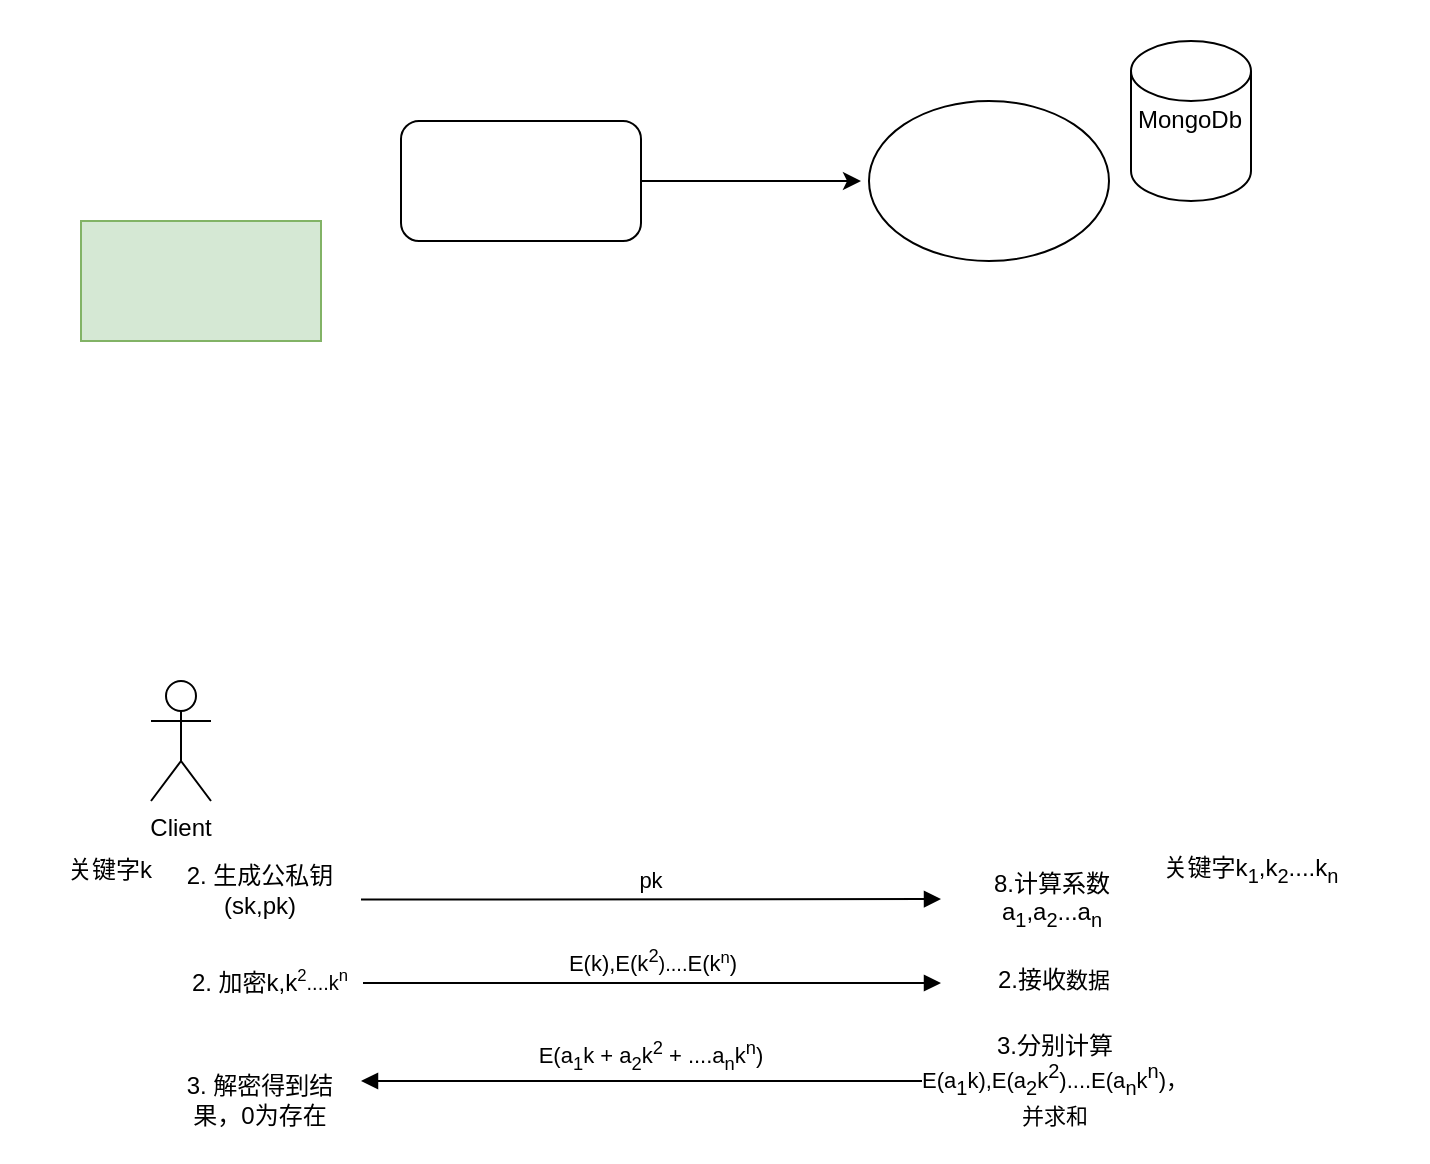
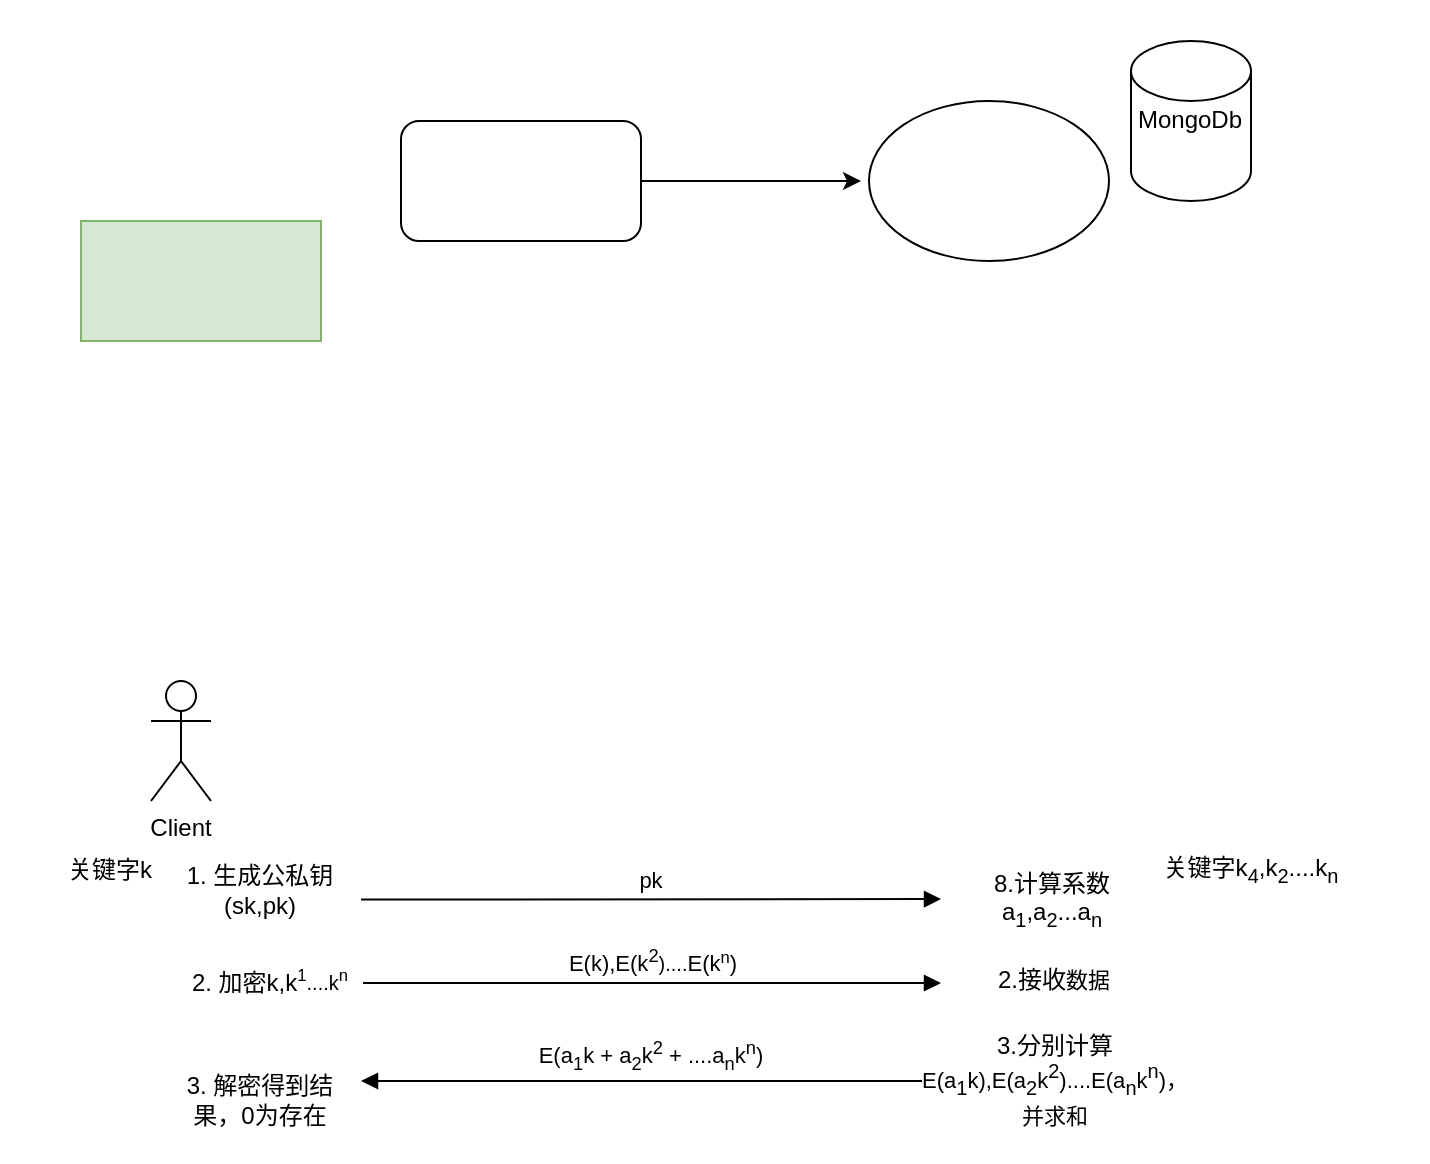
node "关键字k1,k2....kn": label "关键字k1,k2....kn" -> "关键字k4,k2....kn"
node "2. 生成公私钥(sk,pk)": label "2. 生成公私钥(sk,pk)" -> "1. 生成公私钥(sk,pk)"
node "2. 加密k,k2....kn": label "2. 加密k,k2....kn" -> "2. 加密k,k1....kn"
